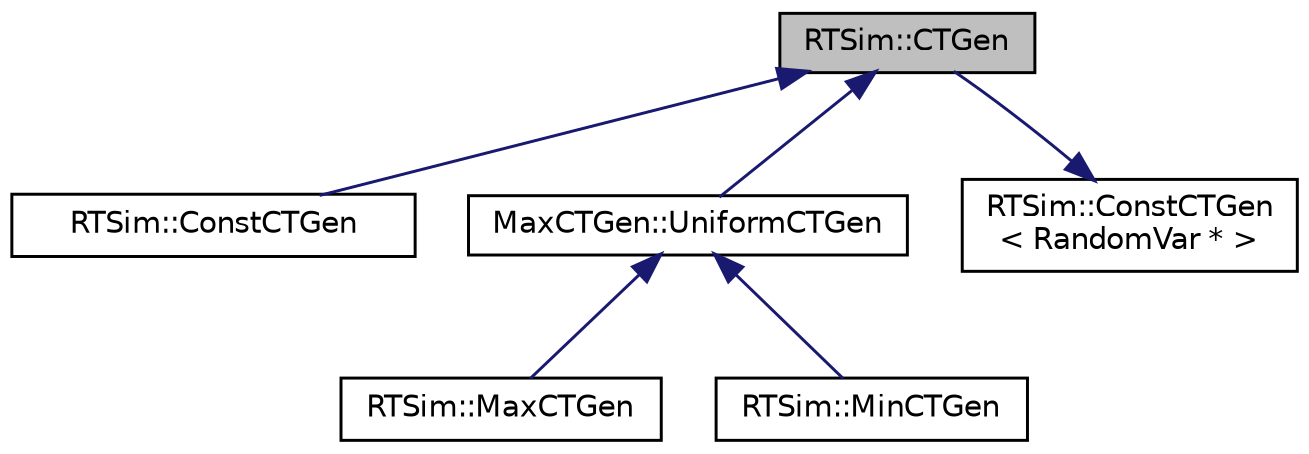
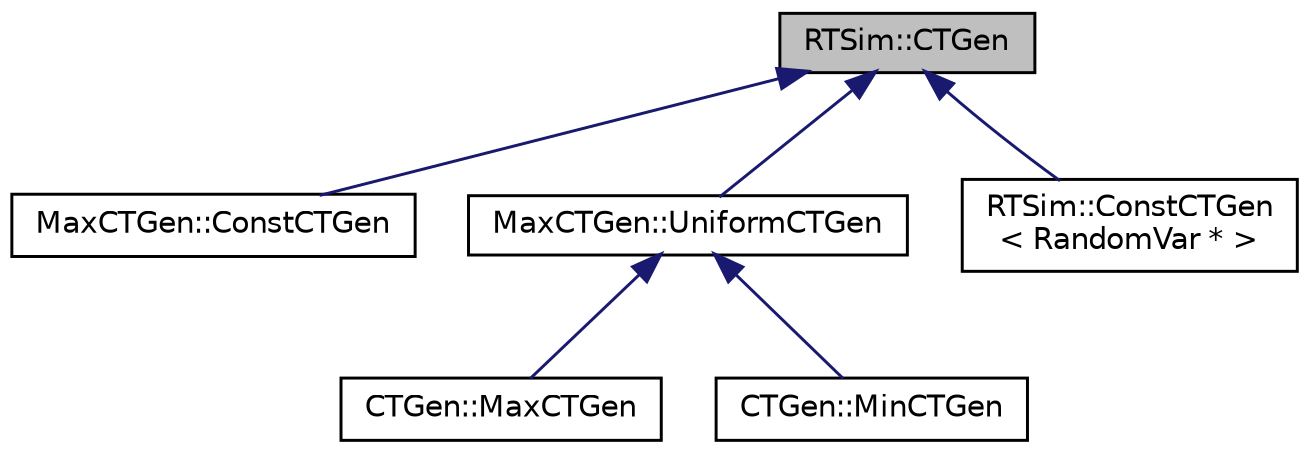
edge "RTSim::CTGen" -> "RTSim::ConstCTGen < RandomVar * >": reversed
node "RTSim::ConstCTGen": label "RTSim::ConstCTGen" -> "MaxCTGen::ConstCTGen"
node "RTSim::MaxCTGen": label "RTSim::MaxCTGen" -> "CTGen::MaxCTGen"
node "RTSim::MinCTGen": label "RTSim::MinCTGen" -> "CTGen::MinCTGen"
